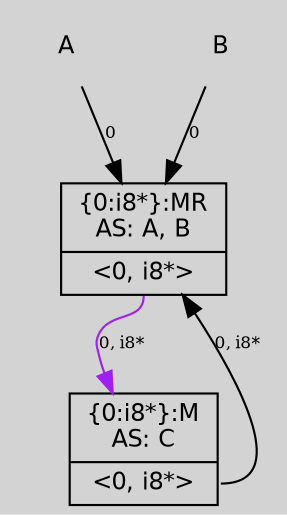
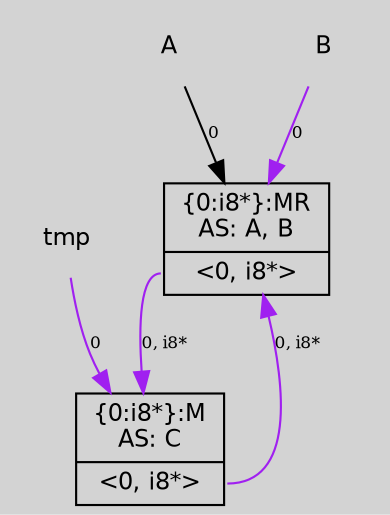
edge "B" -> "{0:i8*}:MR": color black -> purple
node "tmp": added
edge "{0:i8*}:M" -> "{0:i8*}:MR": color black -> purple
